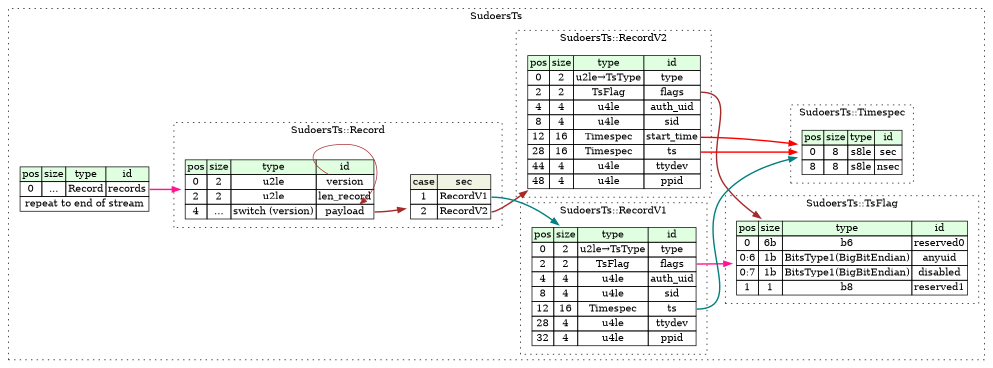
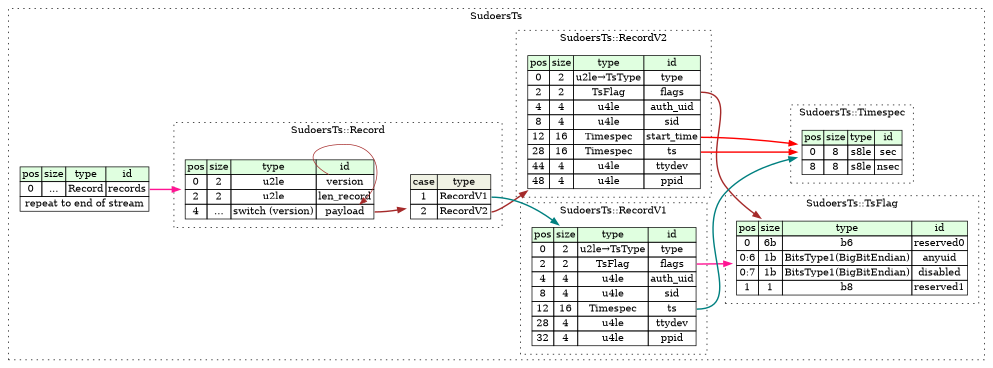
node "case": text "sec" -> "type"
